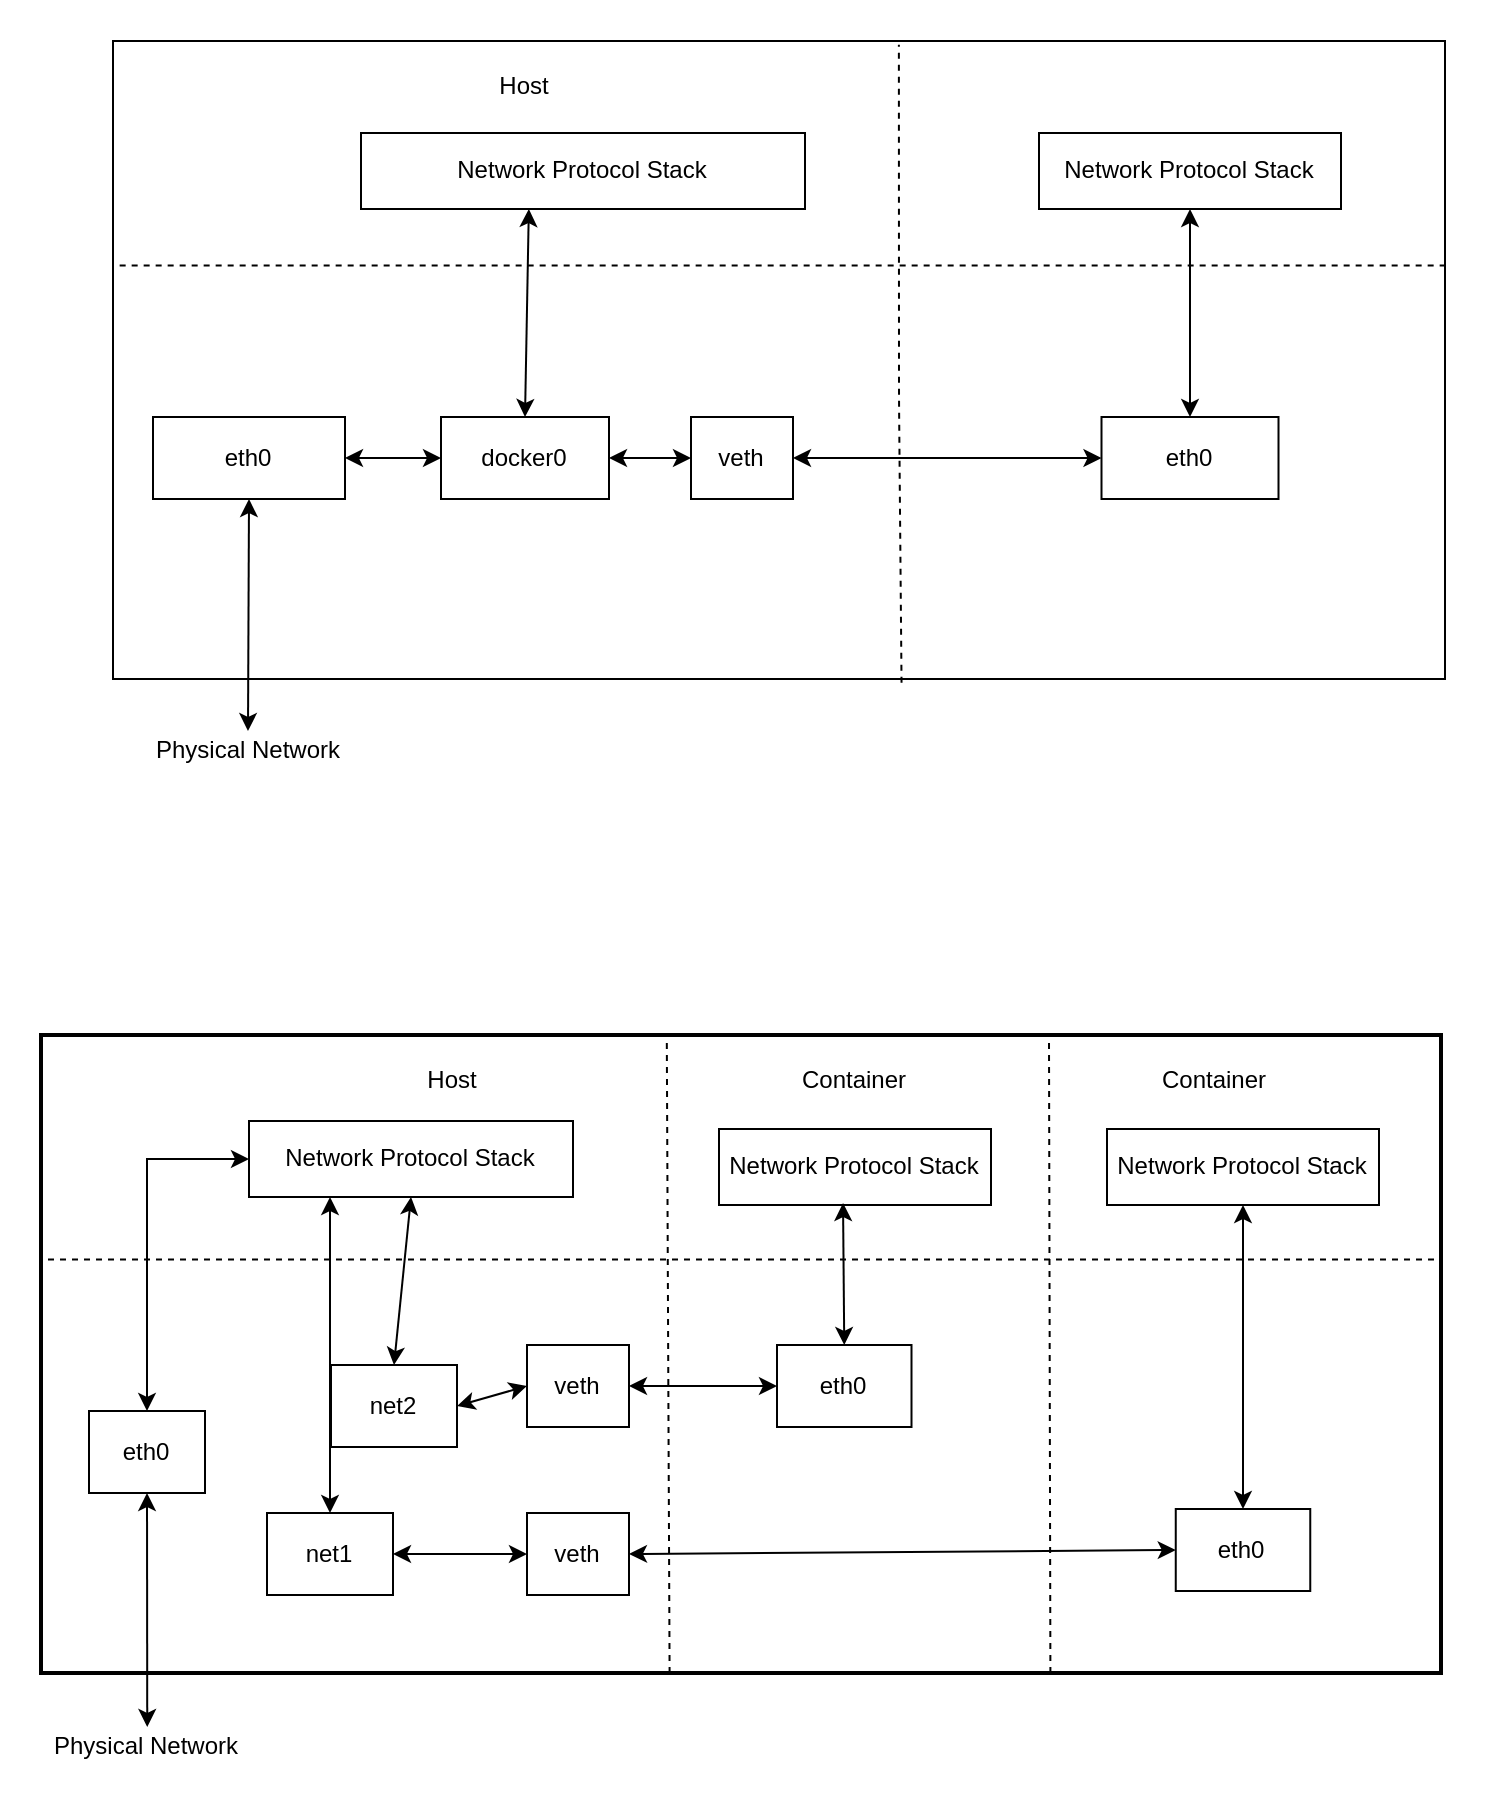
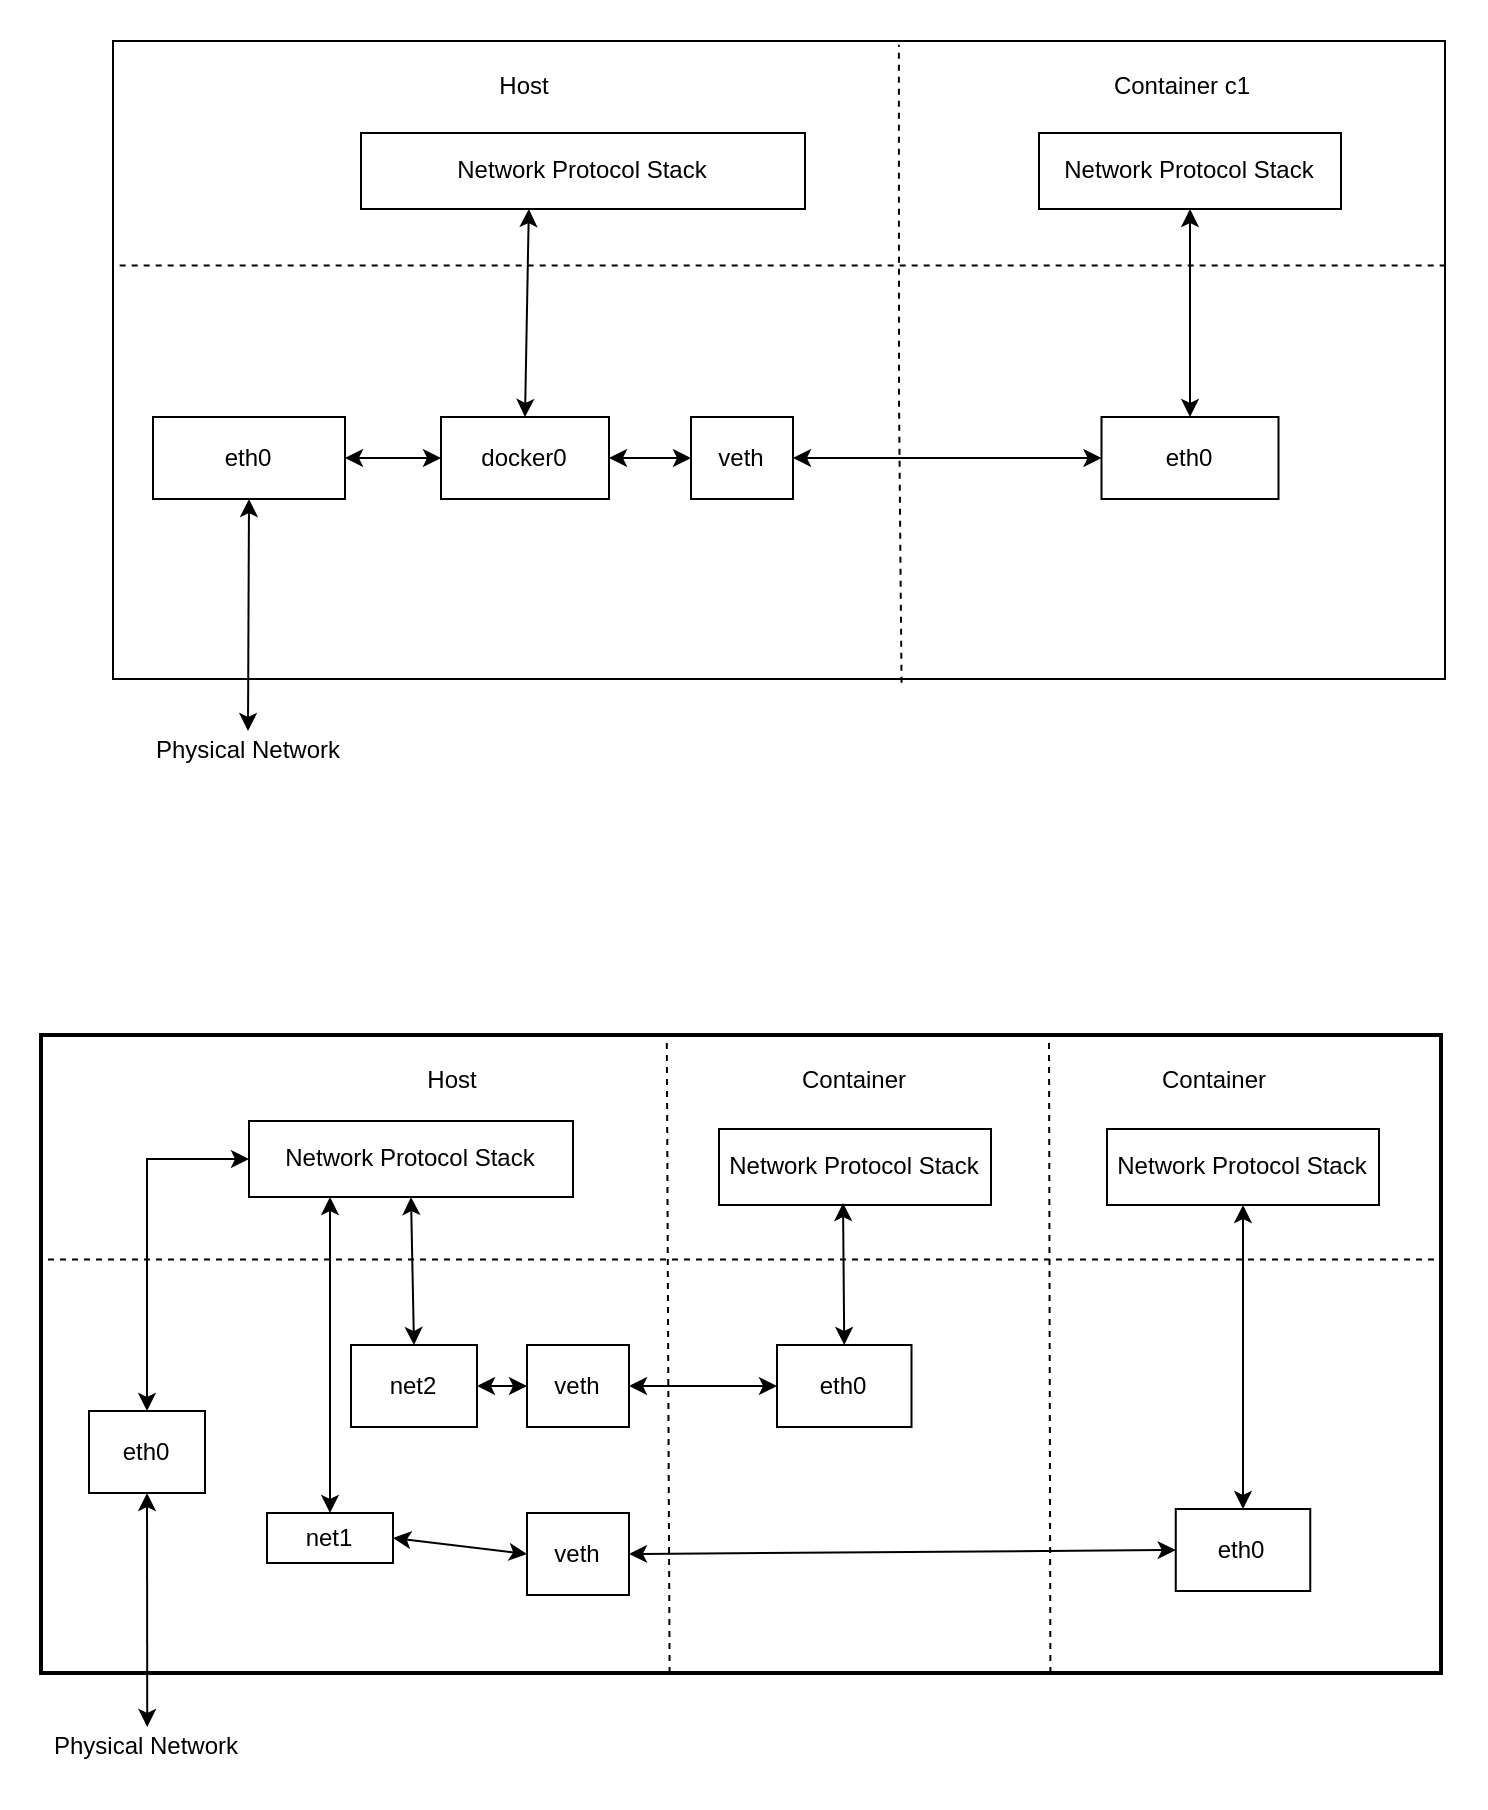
node "Container c1": added
node "net2": moved (394, 1406) -> (414, 1386)
node "net1": size 126x82 -> 126x50
